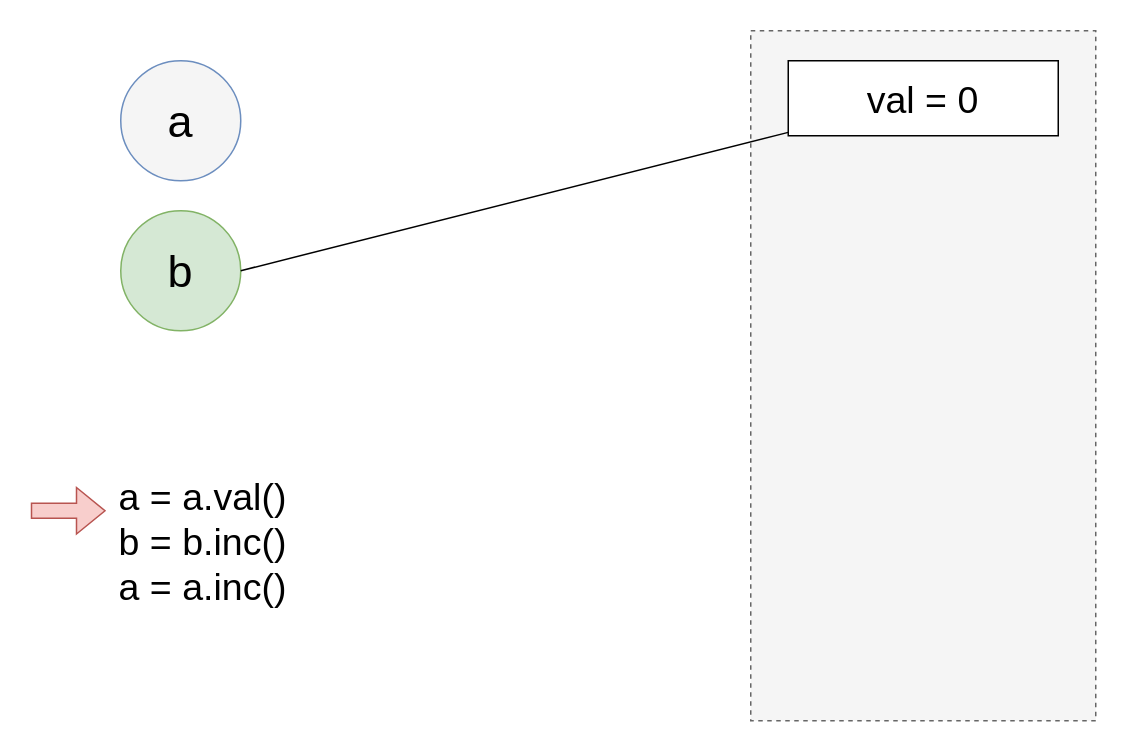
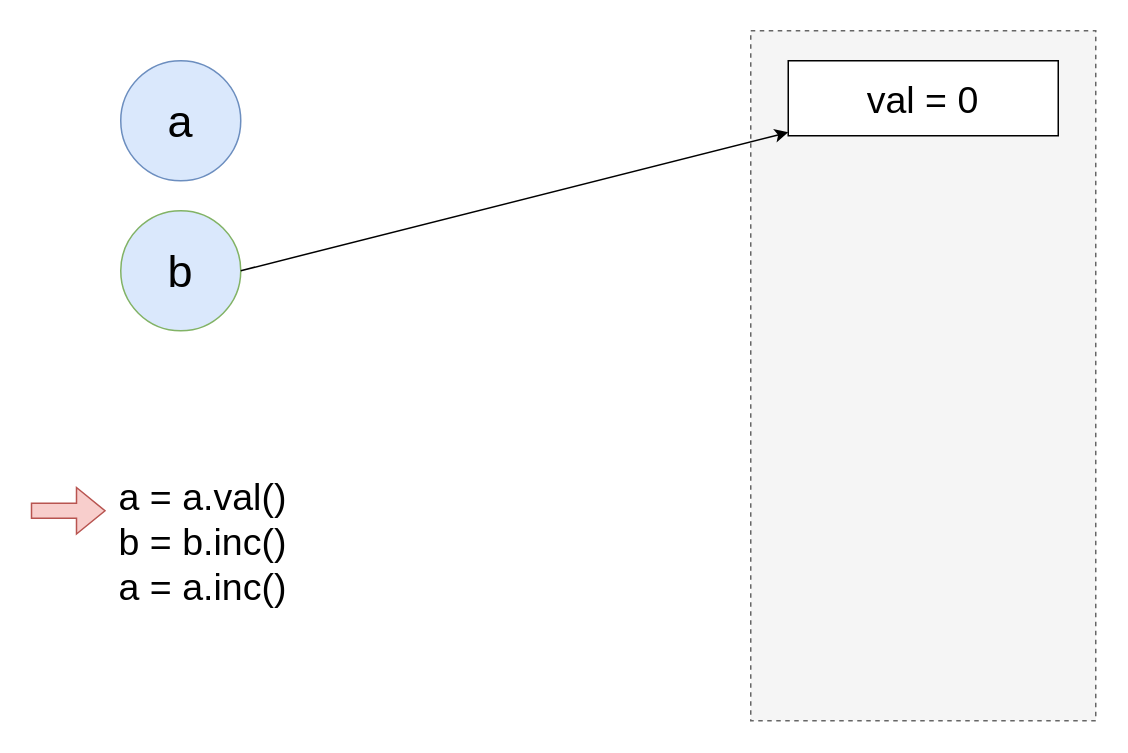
node "a": fillcolor #f5f5f5 -> #dae8fc
edge "val = 0" -- "b": arrowhead none -> classic
node "b": fillcolor #d5e8d4 -> #dae8fc
